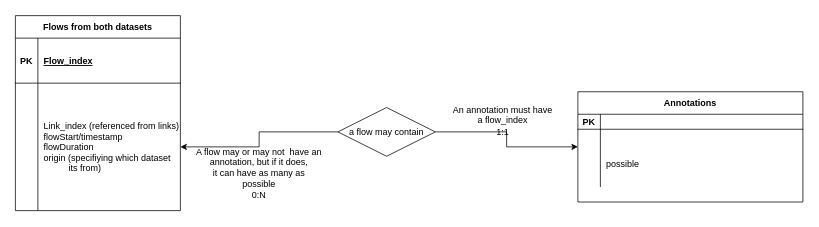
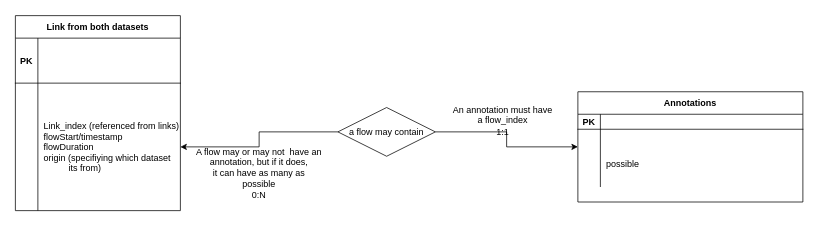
node "Flows from both datasets": label "Flows from both datasets" -> "Link from both datasets"
node "Flow_index": removed
